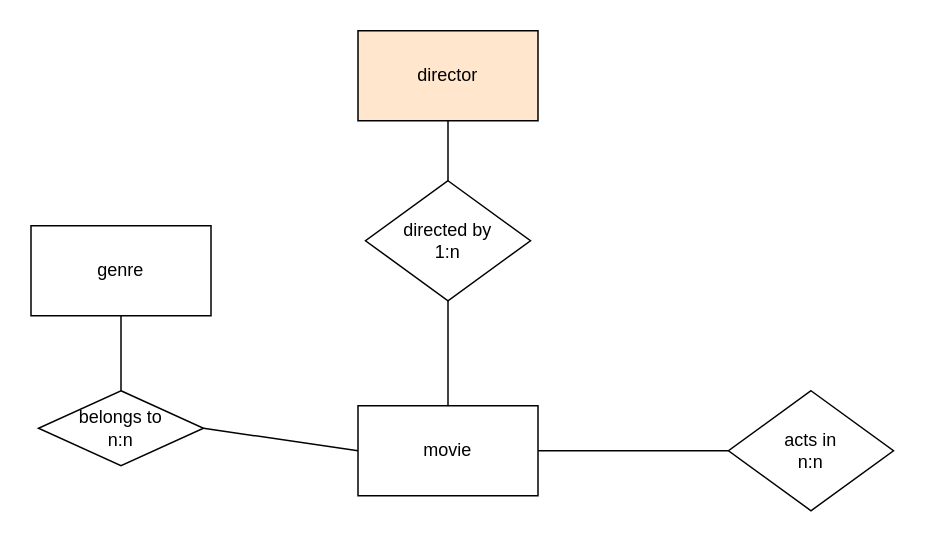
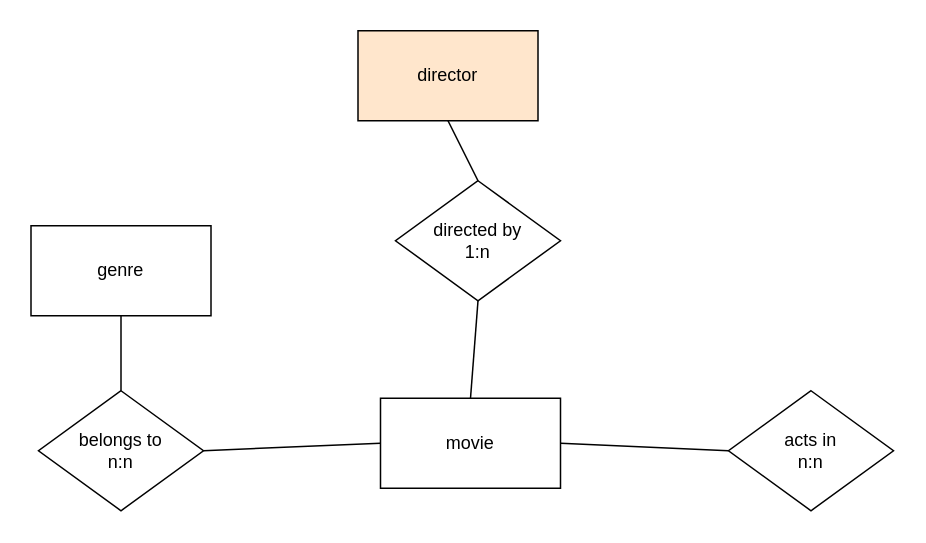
node "directed by 1:n": moved (448, 241) -> (478, 241)
node "belongs to n:n": size 165x75 -> 165x120
node "movie": moved (448, 451) -> (470, 443)
